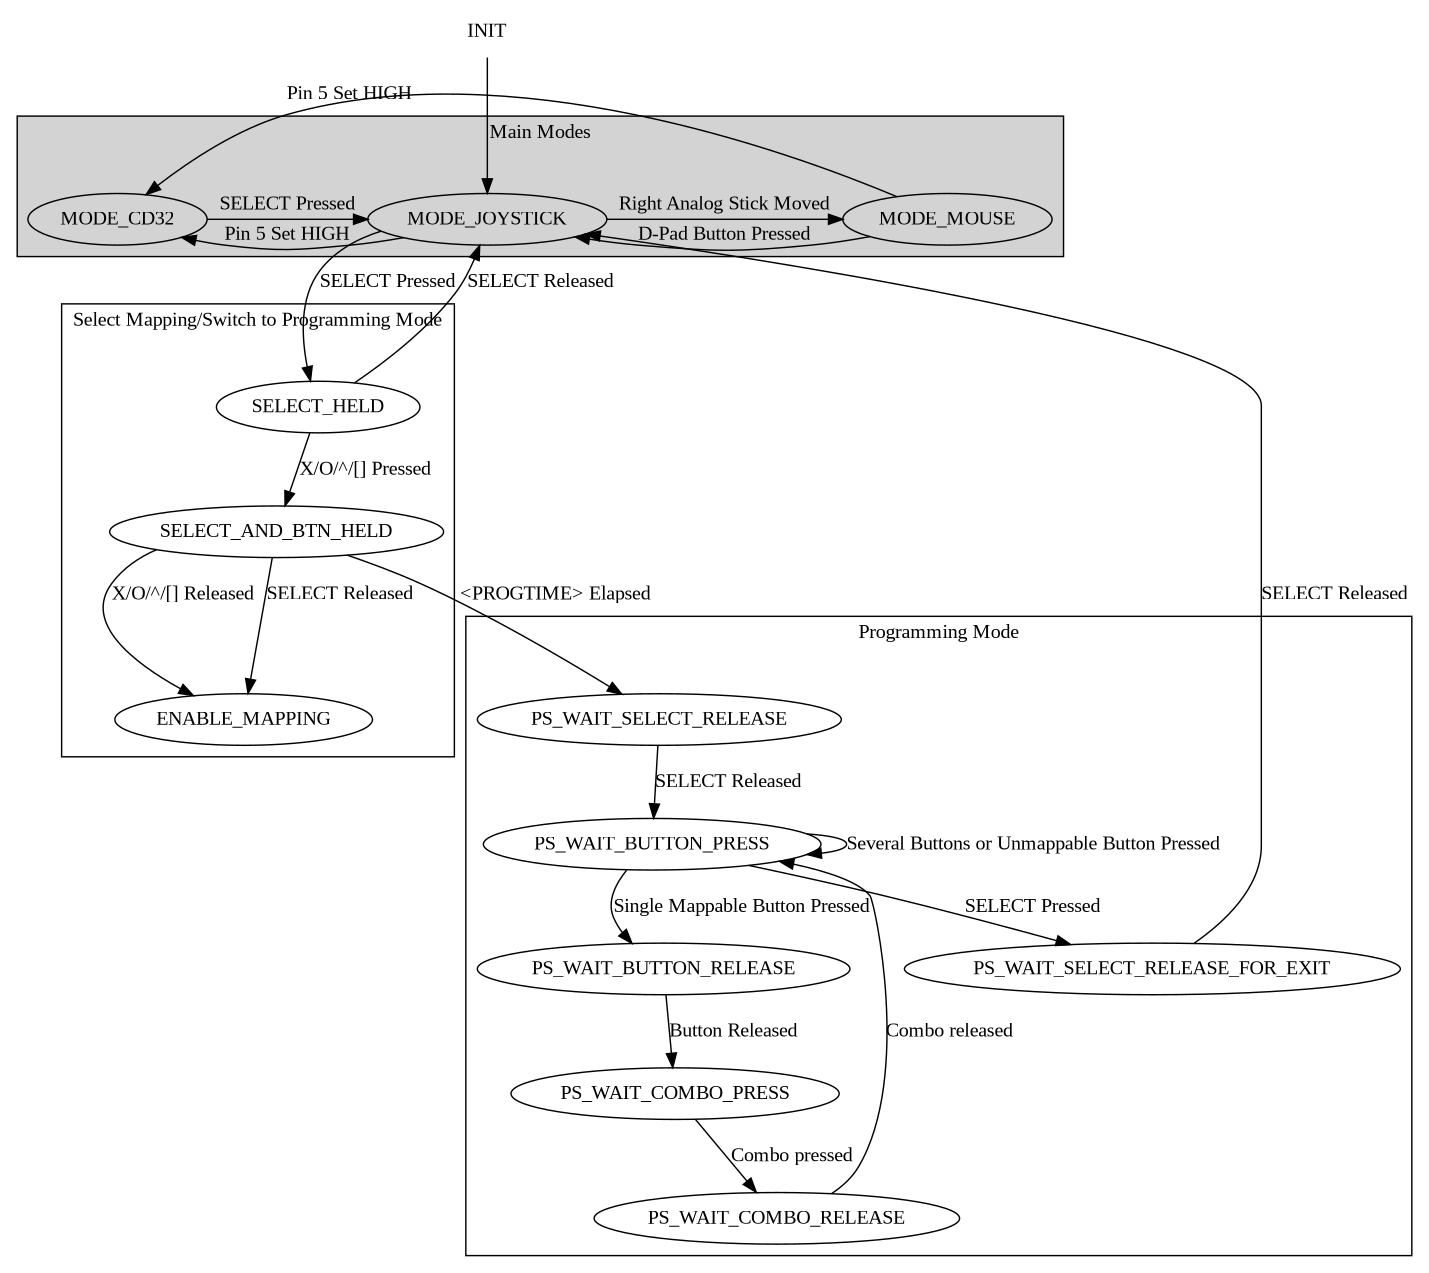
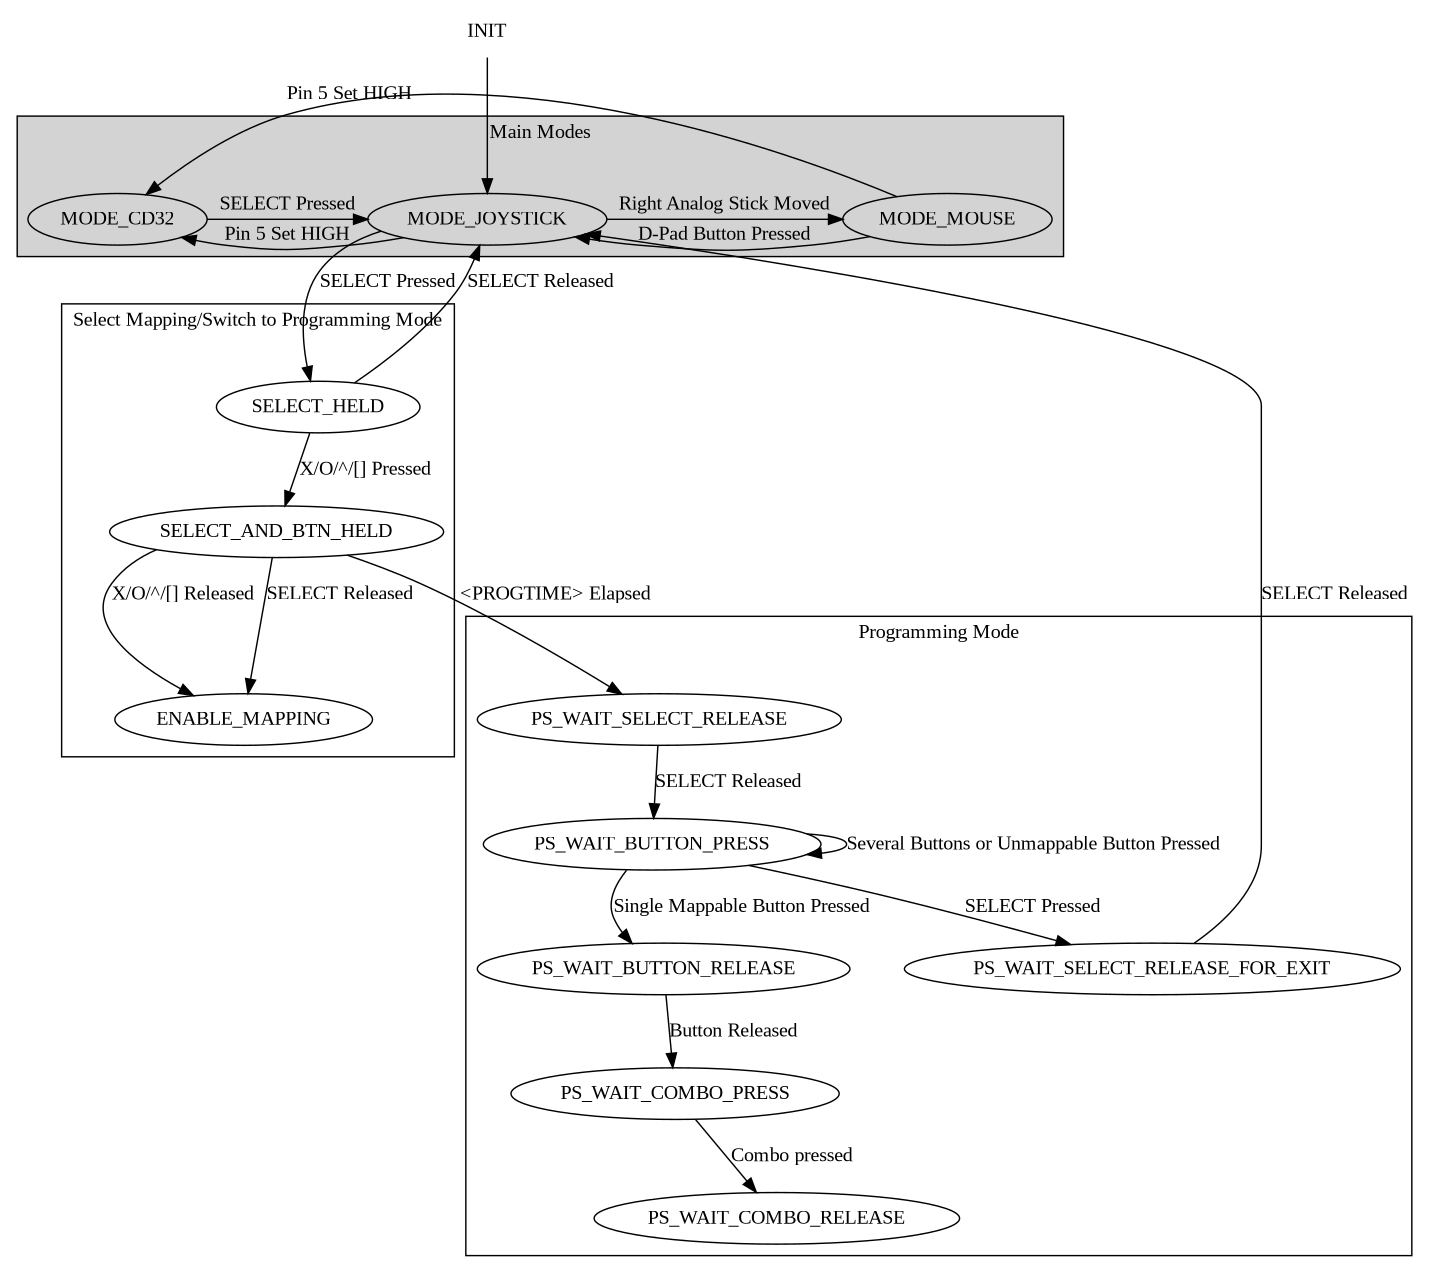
edge "PS_WAIT_COMBO_RELEASE" -> "PS_WAIT_BUTTON_PRESS": removed, label "Combo released"
